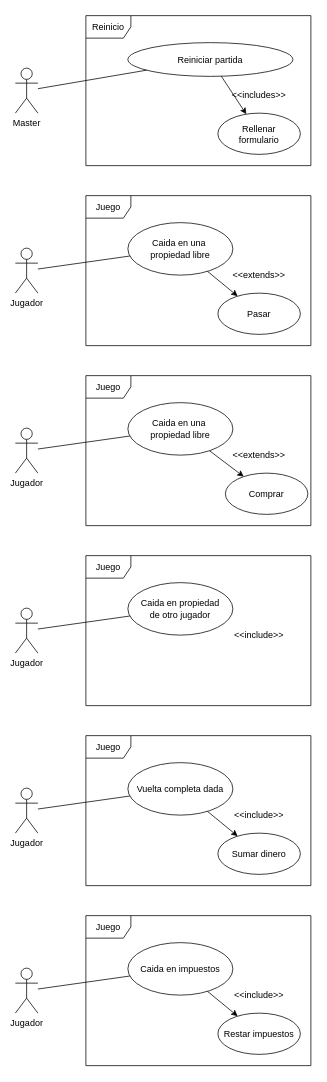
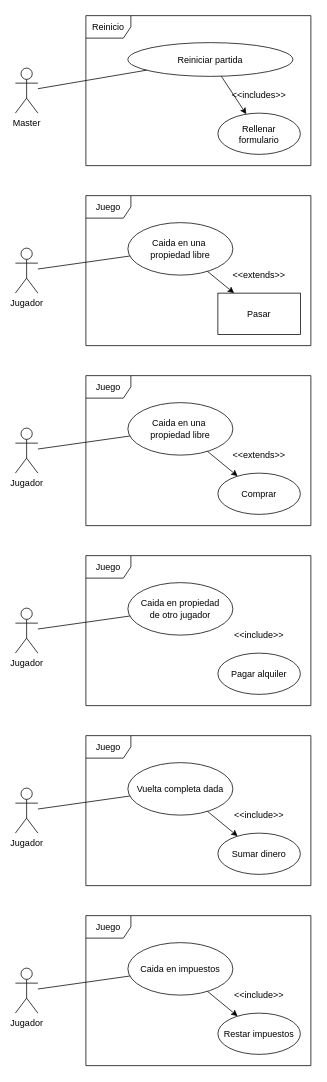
node "Pasar": shape ellipse -> rectangle
node "Comprar": moved (267, 494) -> (259, 494)
node "Pagar alquiler": added
